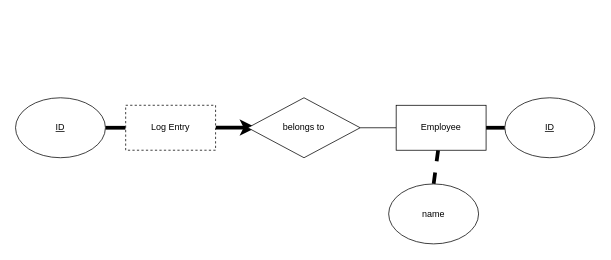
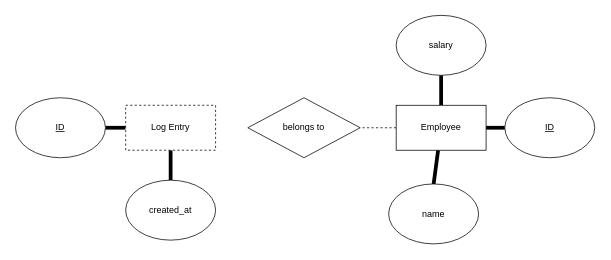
node "salary": added
edge "salary" -- "Employee": added
edge "Log Entry" -> "belongs to": removed
edge "belongs to" -- "Employee": style solid -> dashed
edge "Log Entry" -- "created_at": added
edge "Employee" -- "name": style dashed -> solid
node "created_at": added
